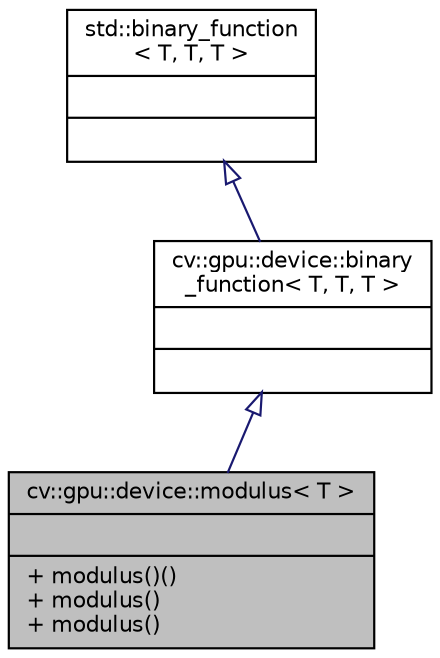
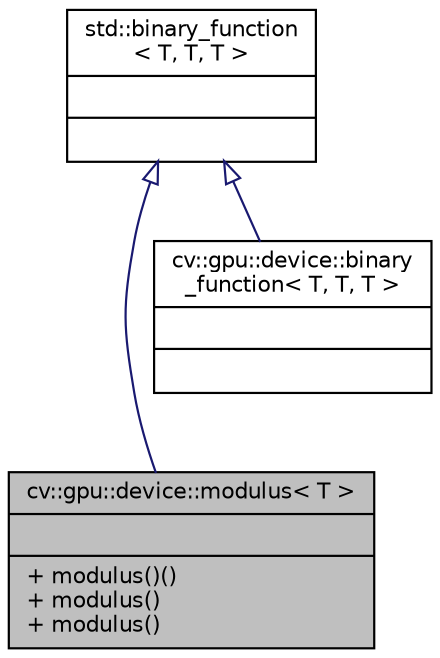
edge "cv::gpu::device::modulus< T >" -> "cv::gpu::device::binary": now "cv::gpu::device::modulus< T >" -> "std::binary_function"
